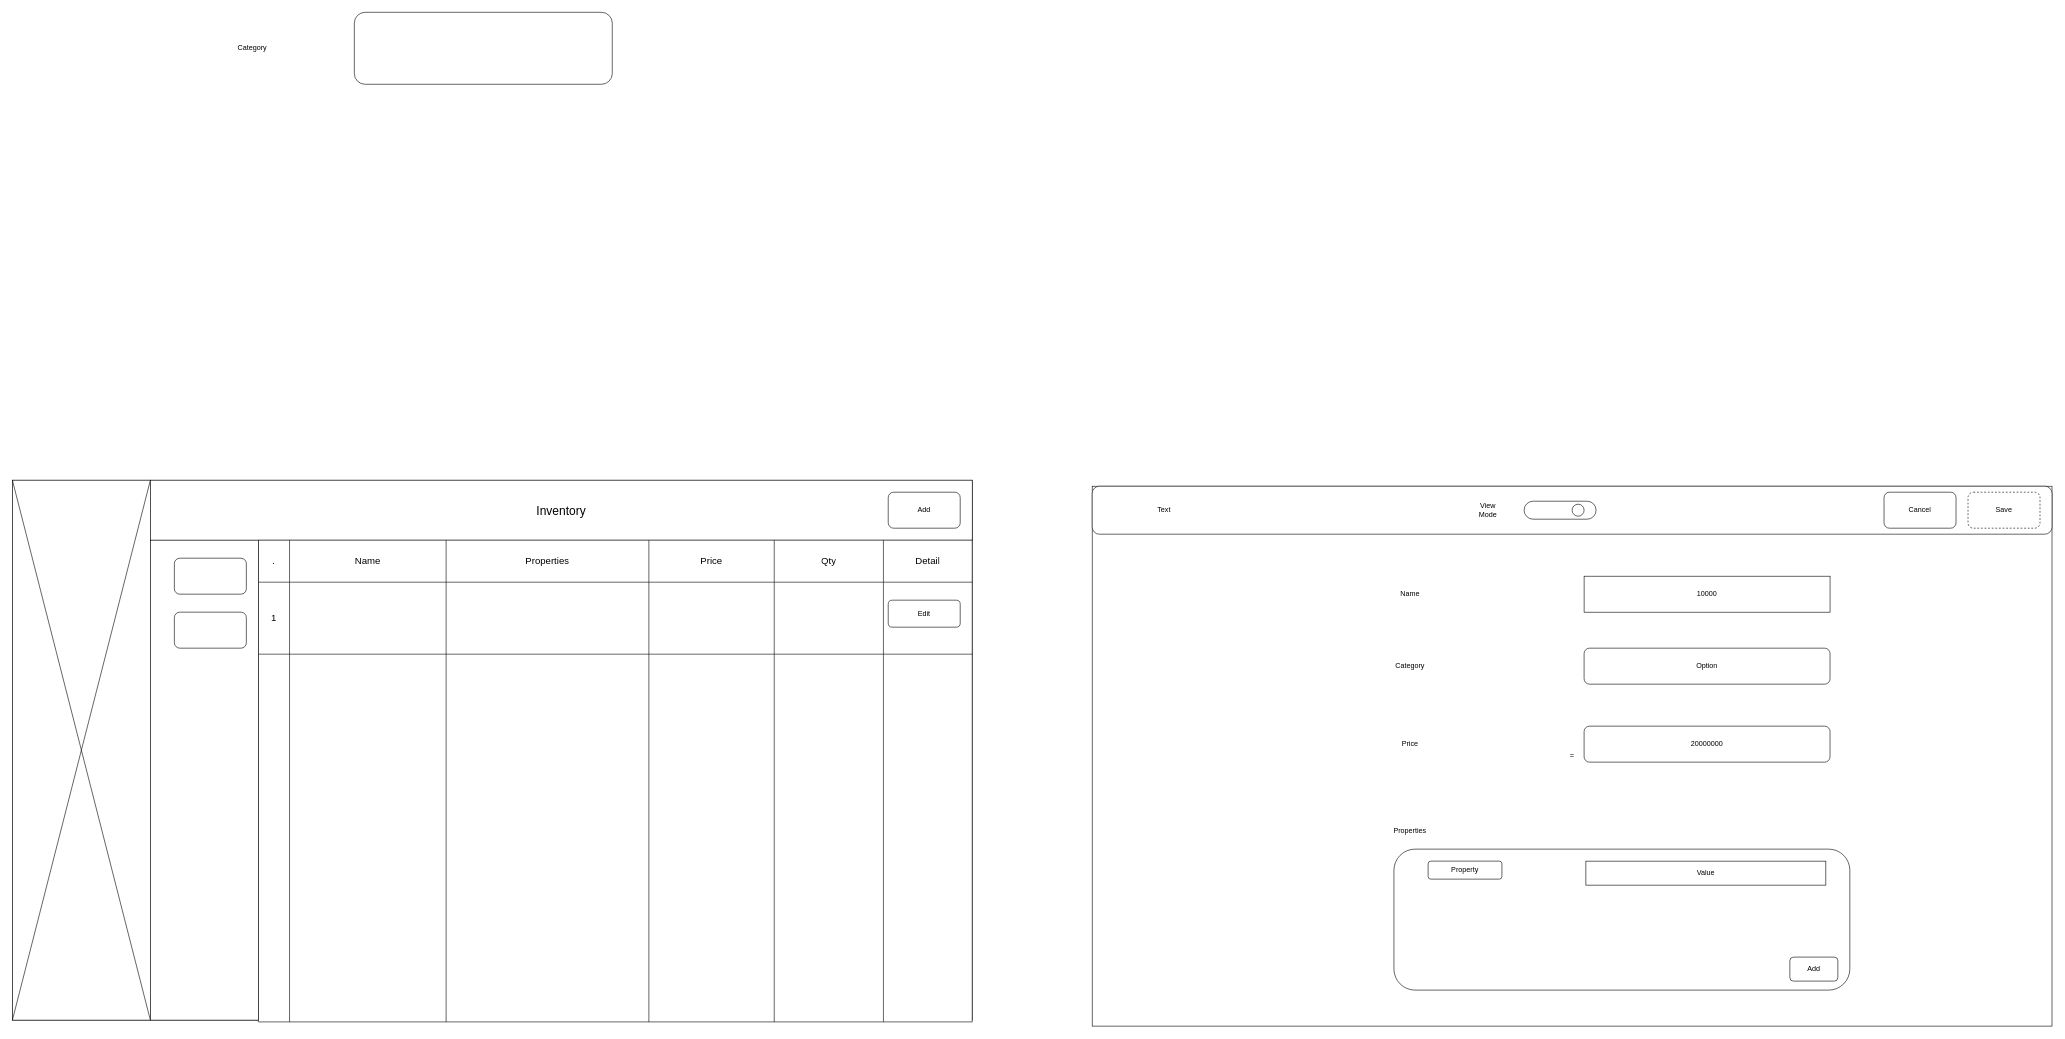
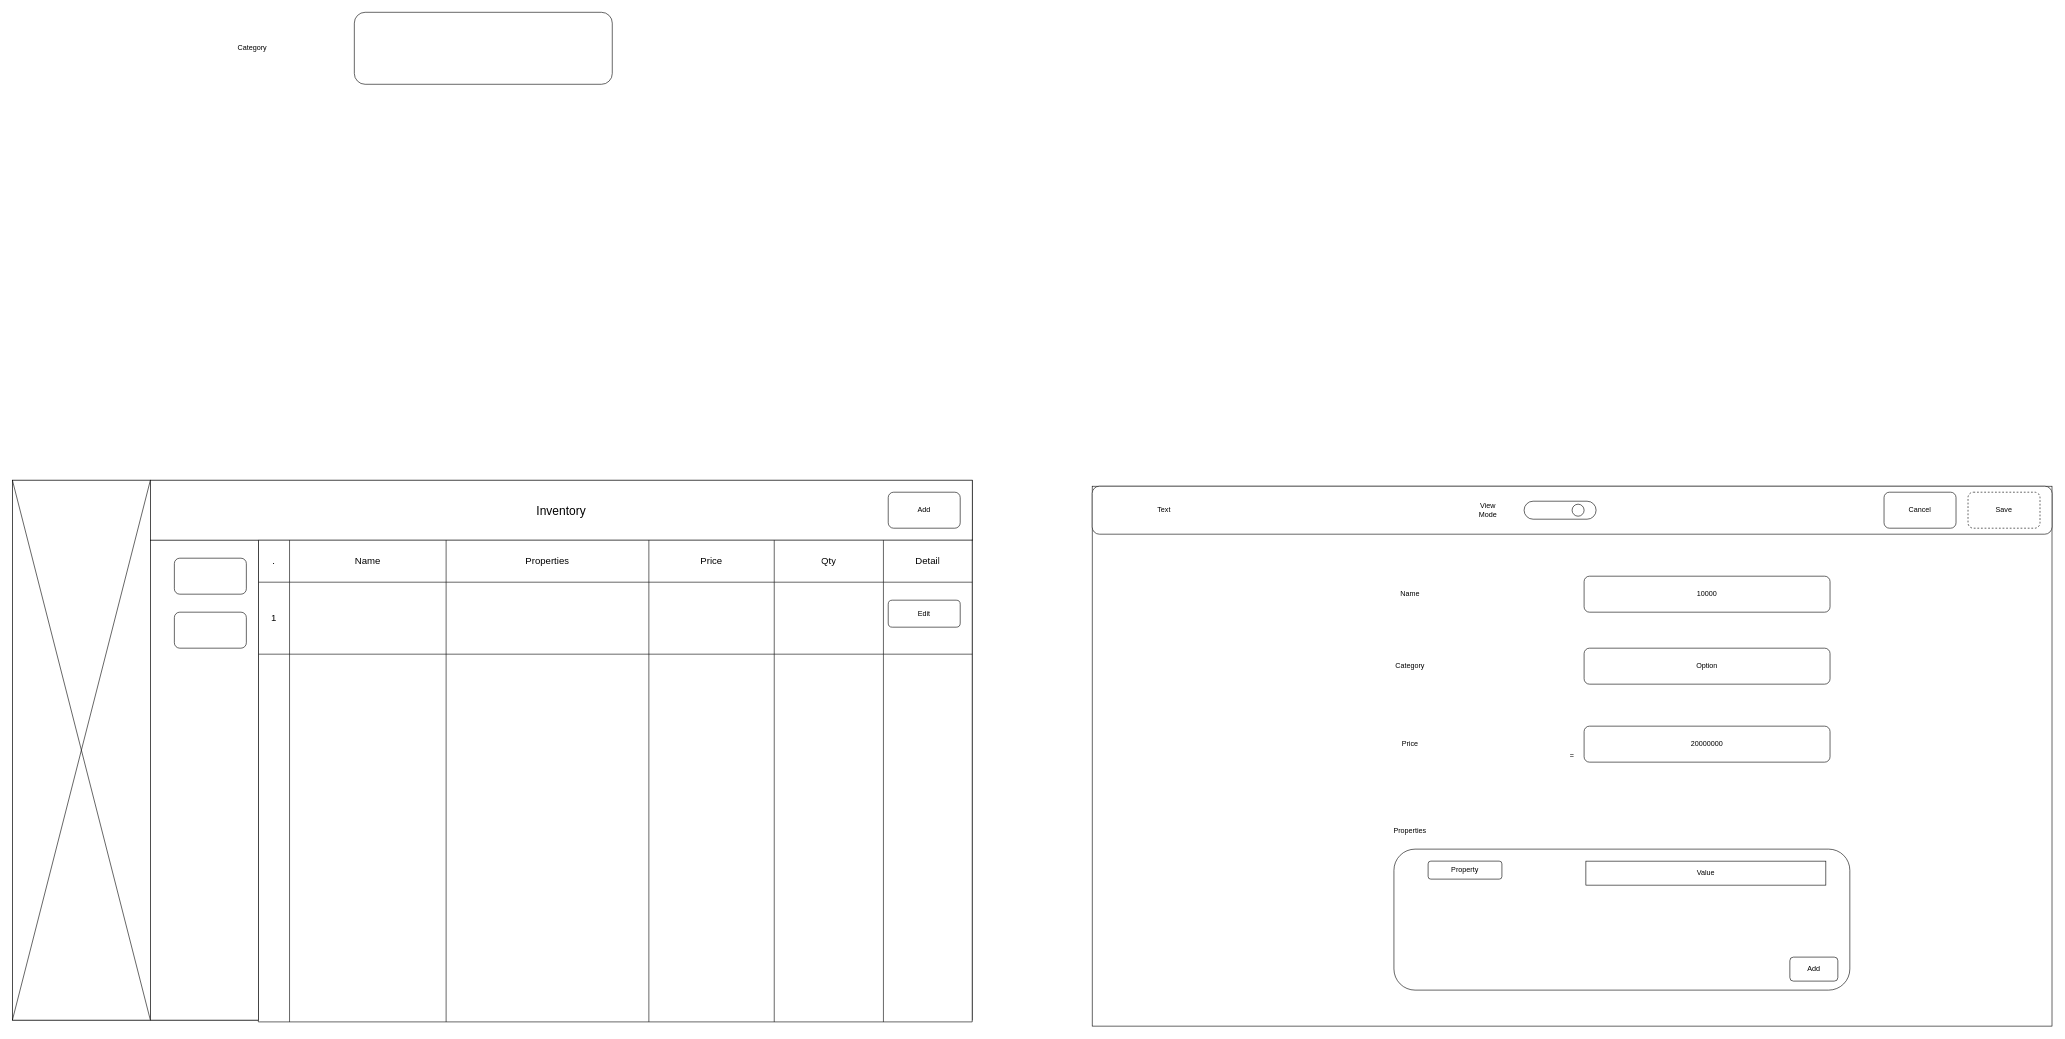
node "10000": shape rectangle -> rounded rectangle
